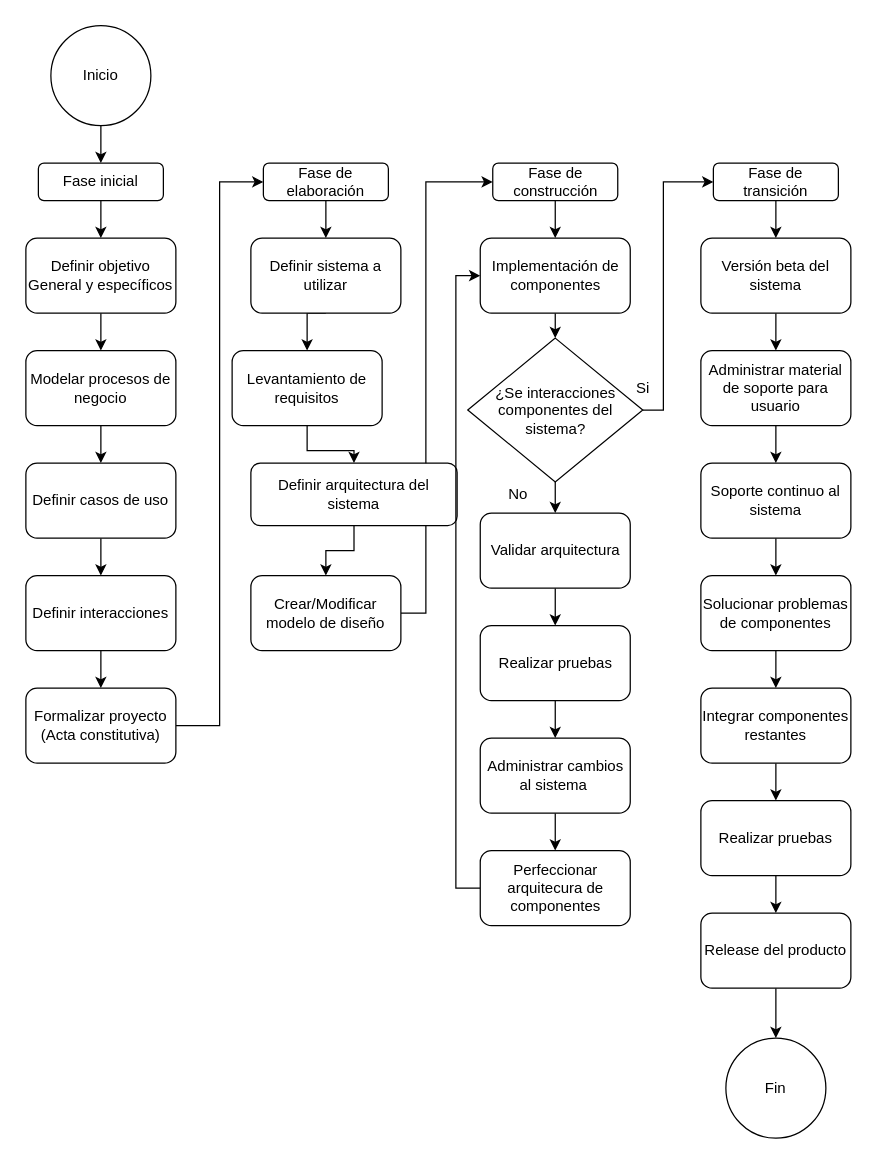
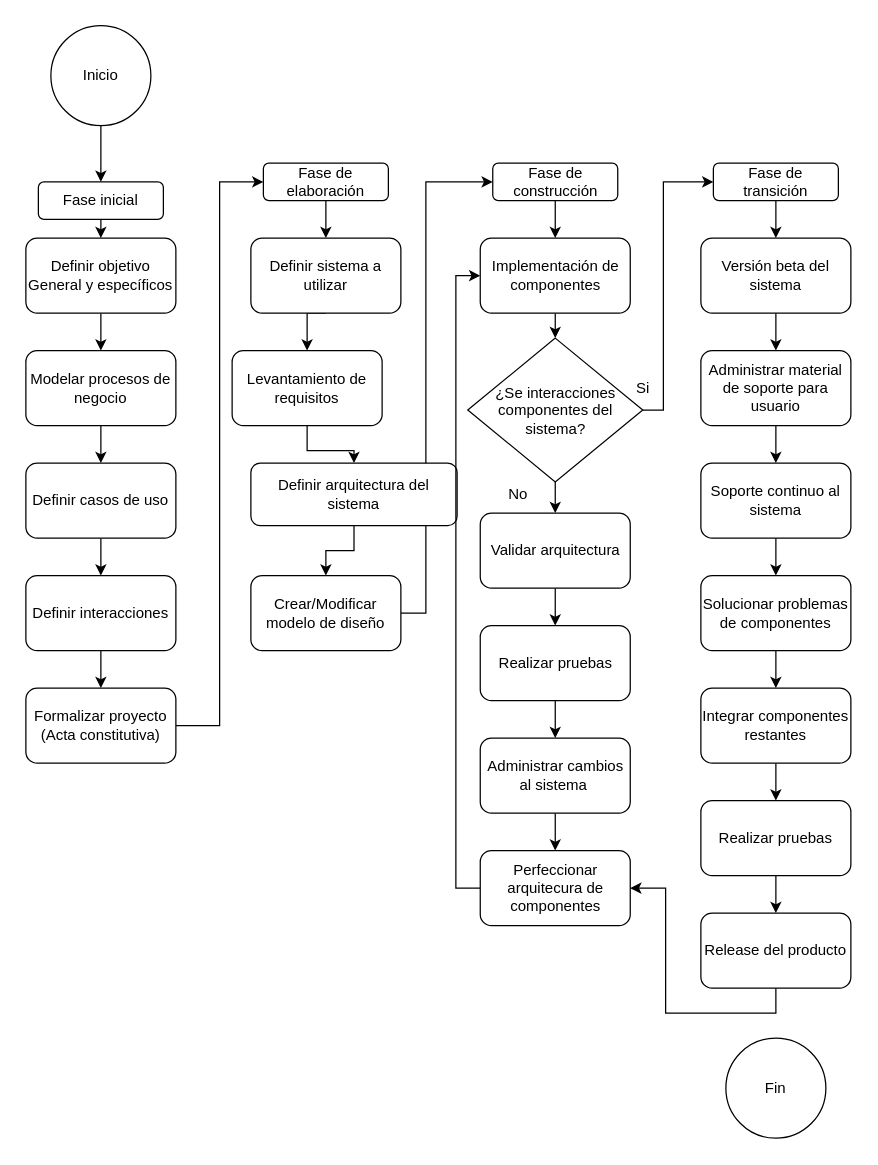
node "Fase inicial": moved (101, 182) -> (101, 201)
edge "Release del producto" -> "Fin": now "Release del producto" -> "Perfeccionar arquitecura de componentes"
